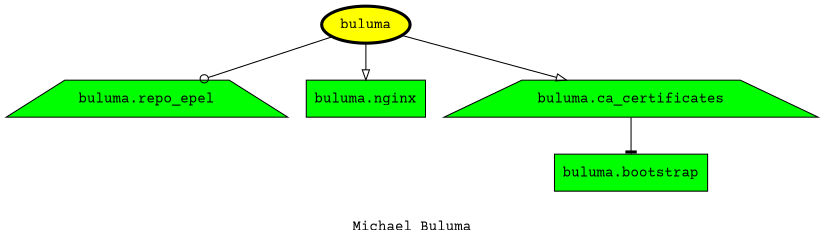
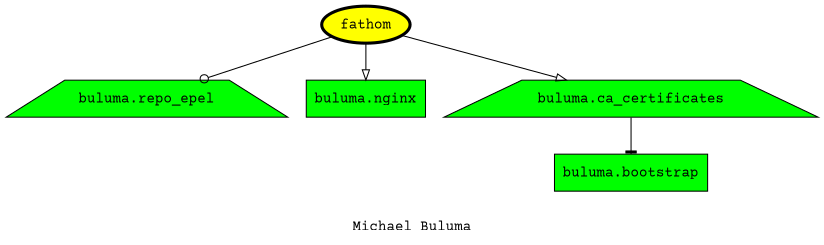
node "buluma": label "buluma" -> "fathom"
